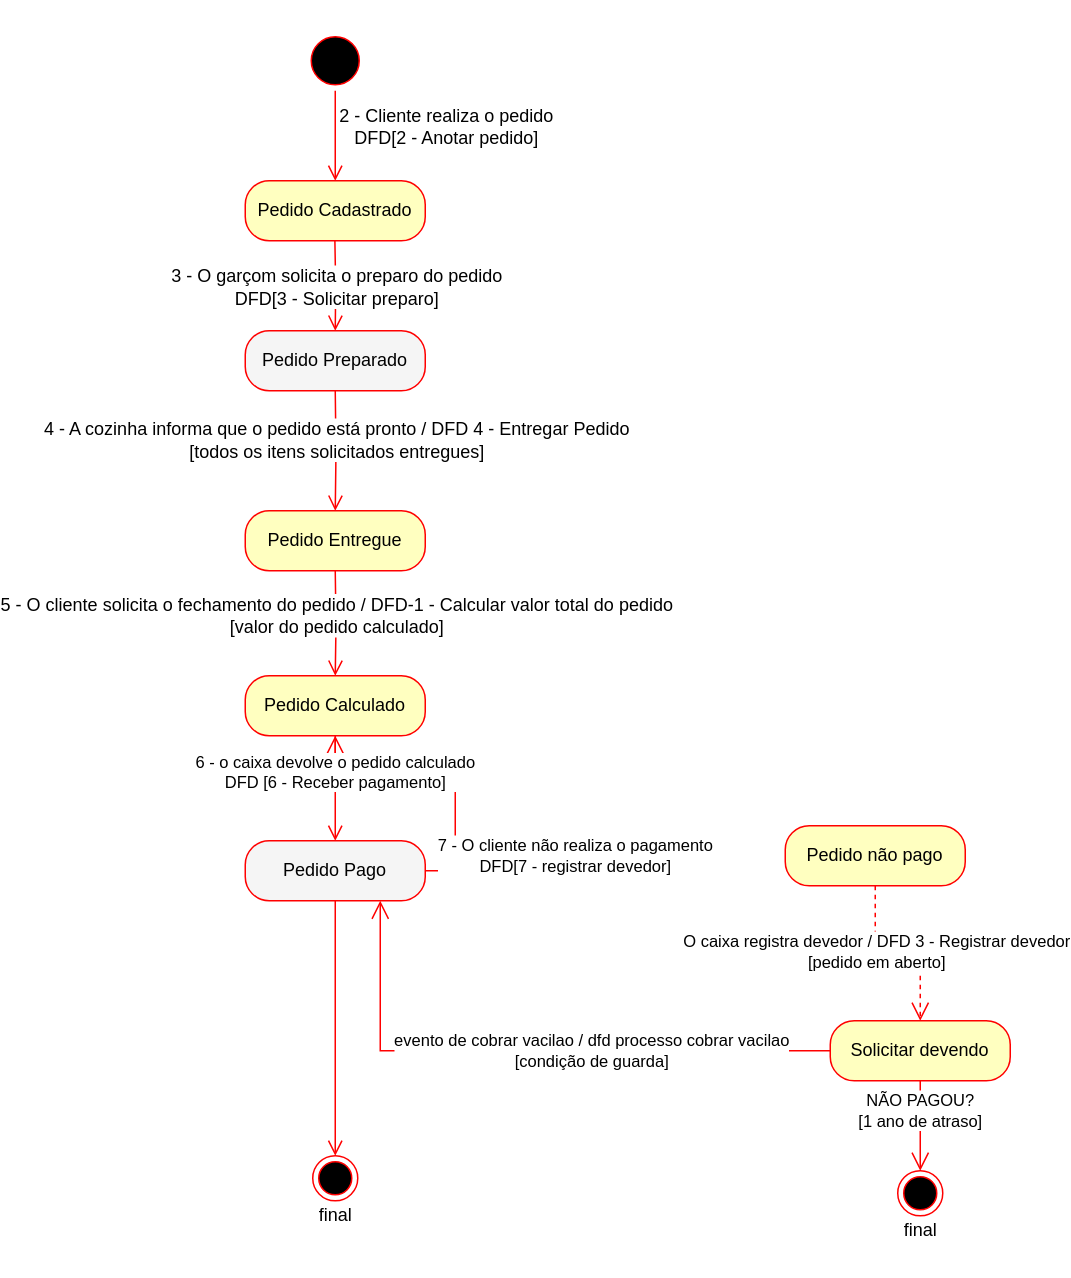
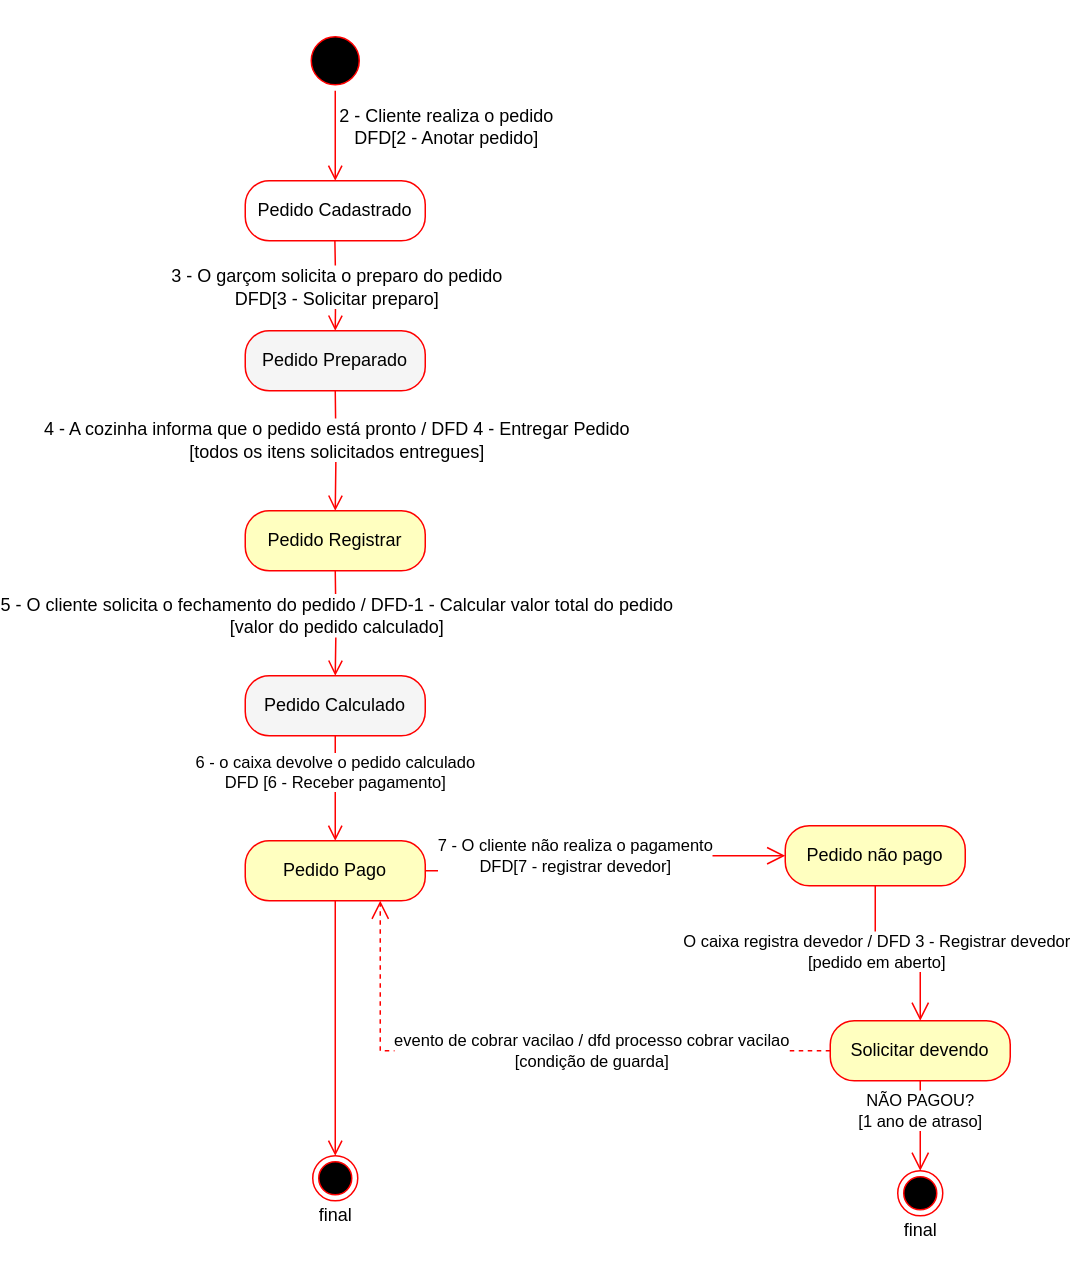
node "Pedido Cadastrado": fillcolor #ffffc0 -> #ffffff
node "Pedido Entregue": label "Pedido Entregue" -> "Pedido Registrar"
node "Pedido Calculado": fillcolor #ffffc0 -> #f5f5f5
edge "Pedido Pago" -> "Pedido Calculado": now "Pedido Pago" -> "Pedido não pago"
node "Pedido Pago": fillcolor #f5f5f5 -> #ffffc0
edge "Solicitar devendo" -> "Pedido Pago": style solid -> dashed
edge "Pedido não pago" -> "Solicitar devendo": style dashed -> solid
